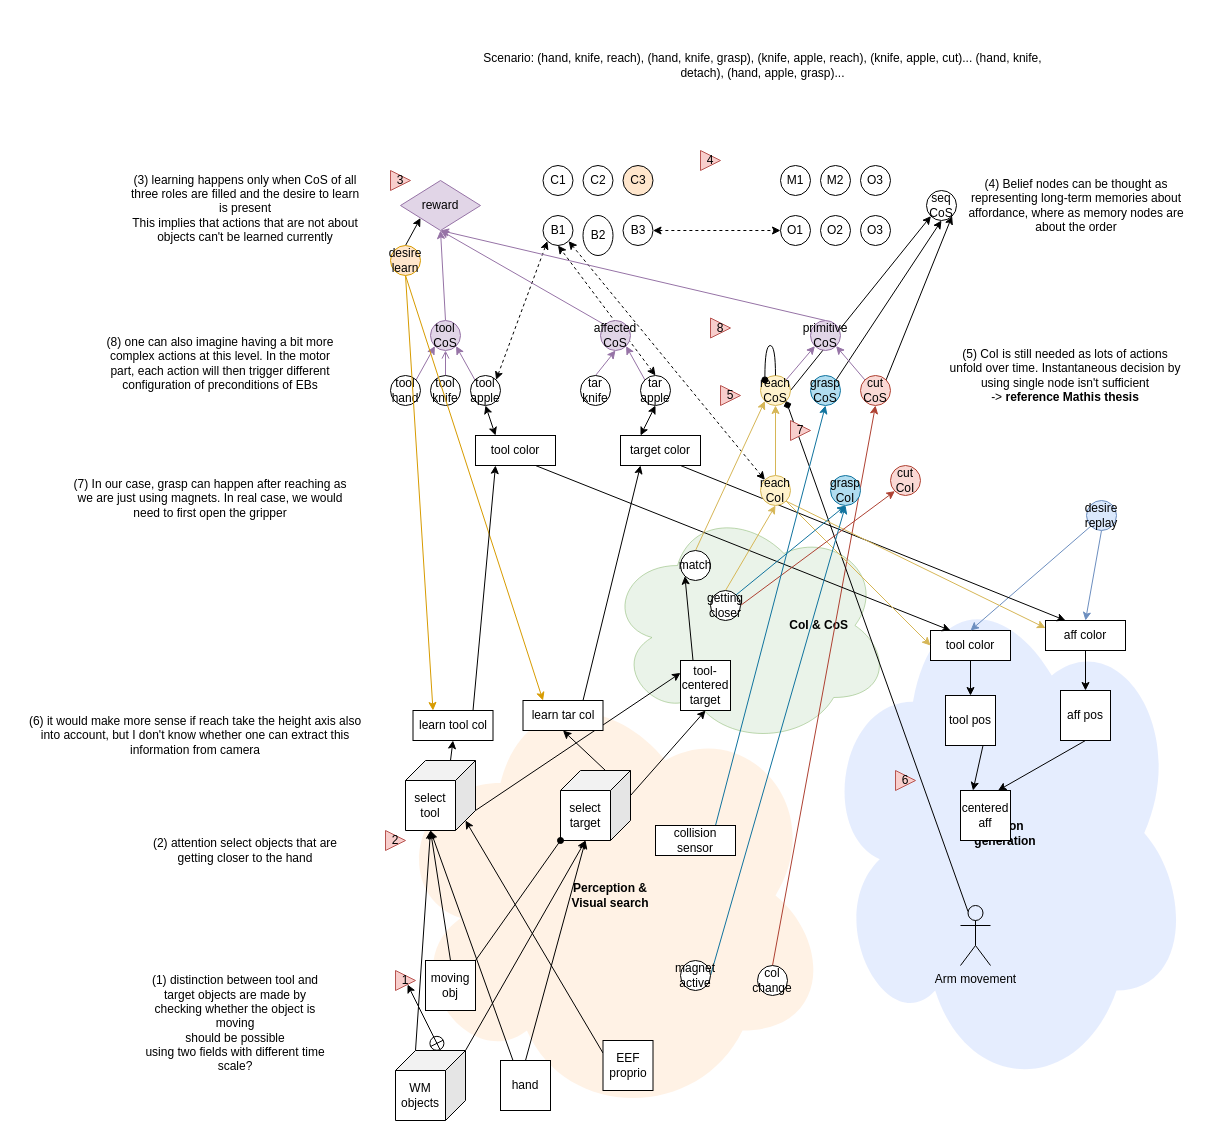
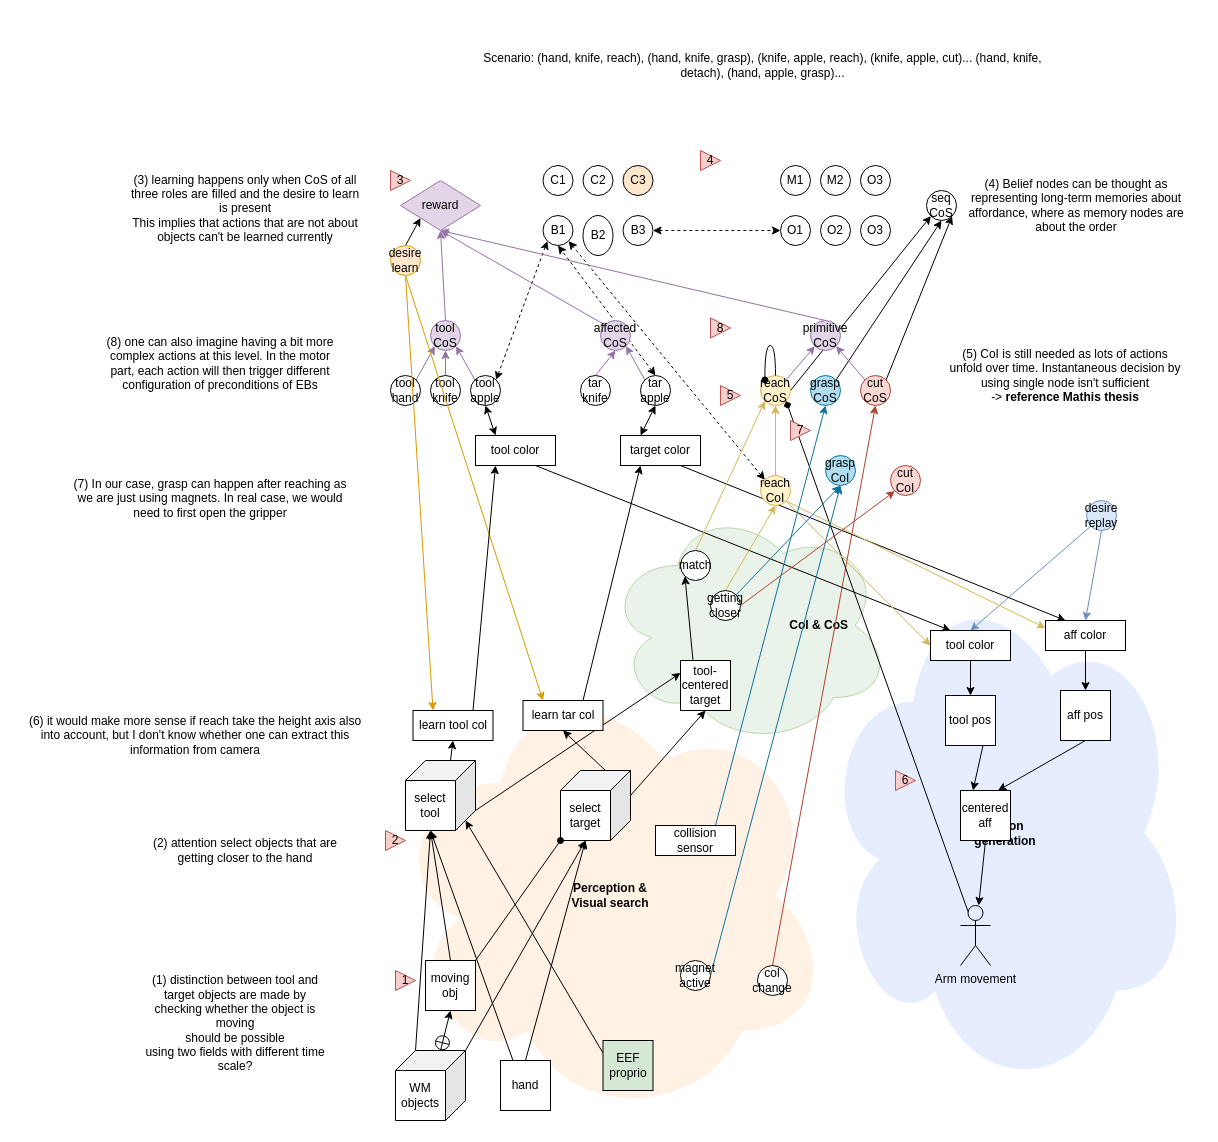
edge "tool knife" -> "tool CoS": arrowhead open -> classic
node "grasp CoI": moved (846, 491) -> (841, 471)
edge "centered aff" -> "Arm movement": added
edge "1" -- "WM objects": now "moving obj" -- "WM objects"
node "EEF proprio": fillcolor #ffffff -> #d5e8d4
